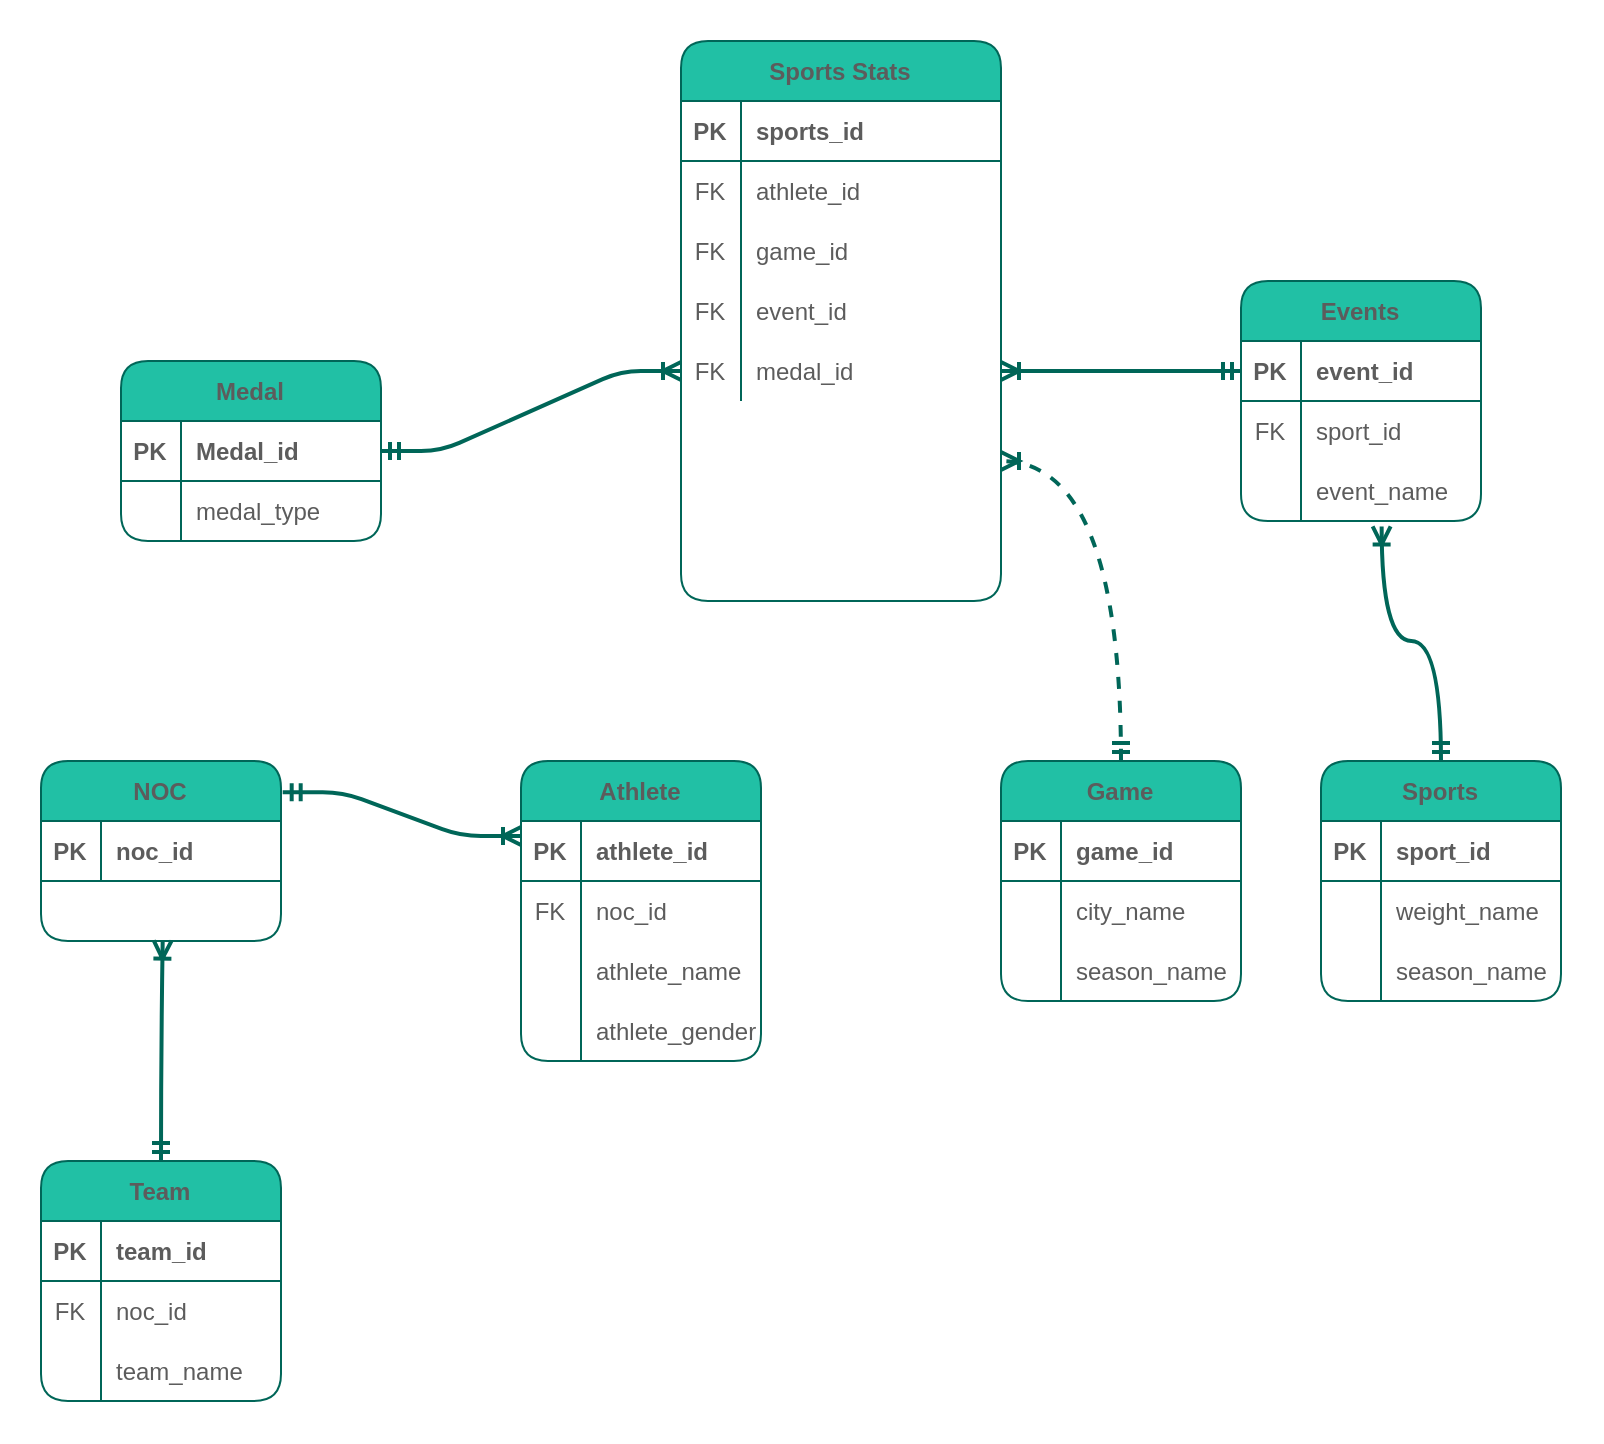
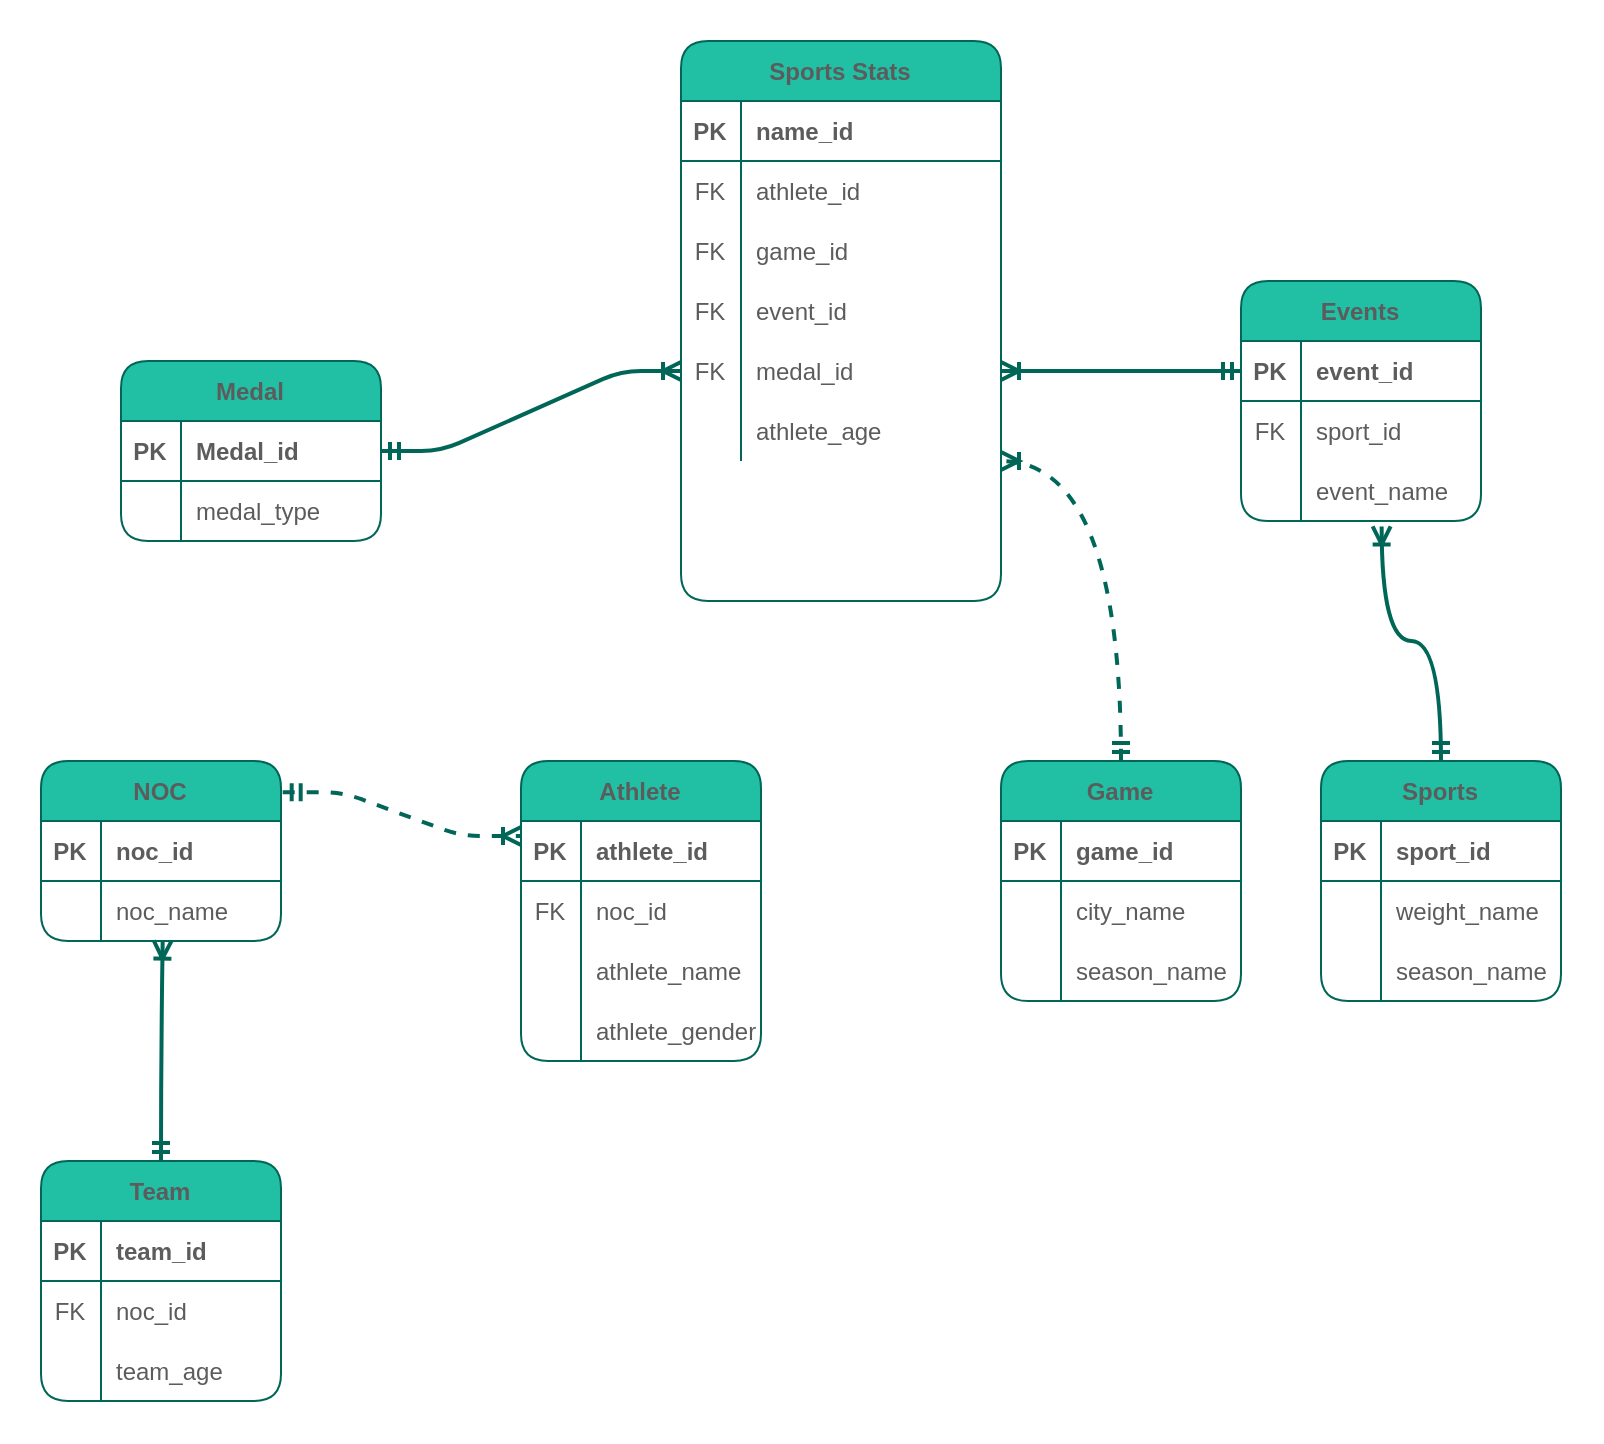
node "sports_id": label "sports_id" -> "name_id"
node "athlete_age": added
edge "NOC" -- "Athlete": style solid -> dashed
node "noc_name": added
node "team_name": label "team_name" -> "team_age"
